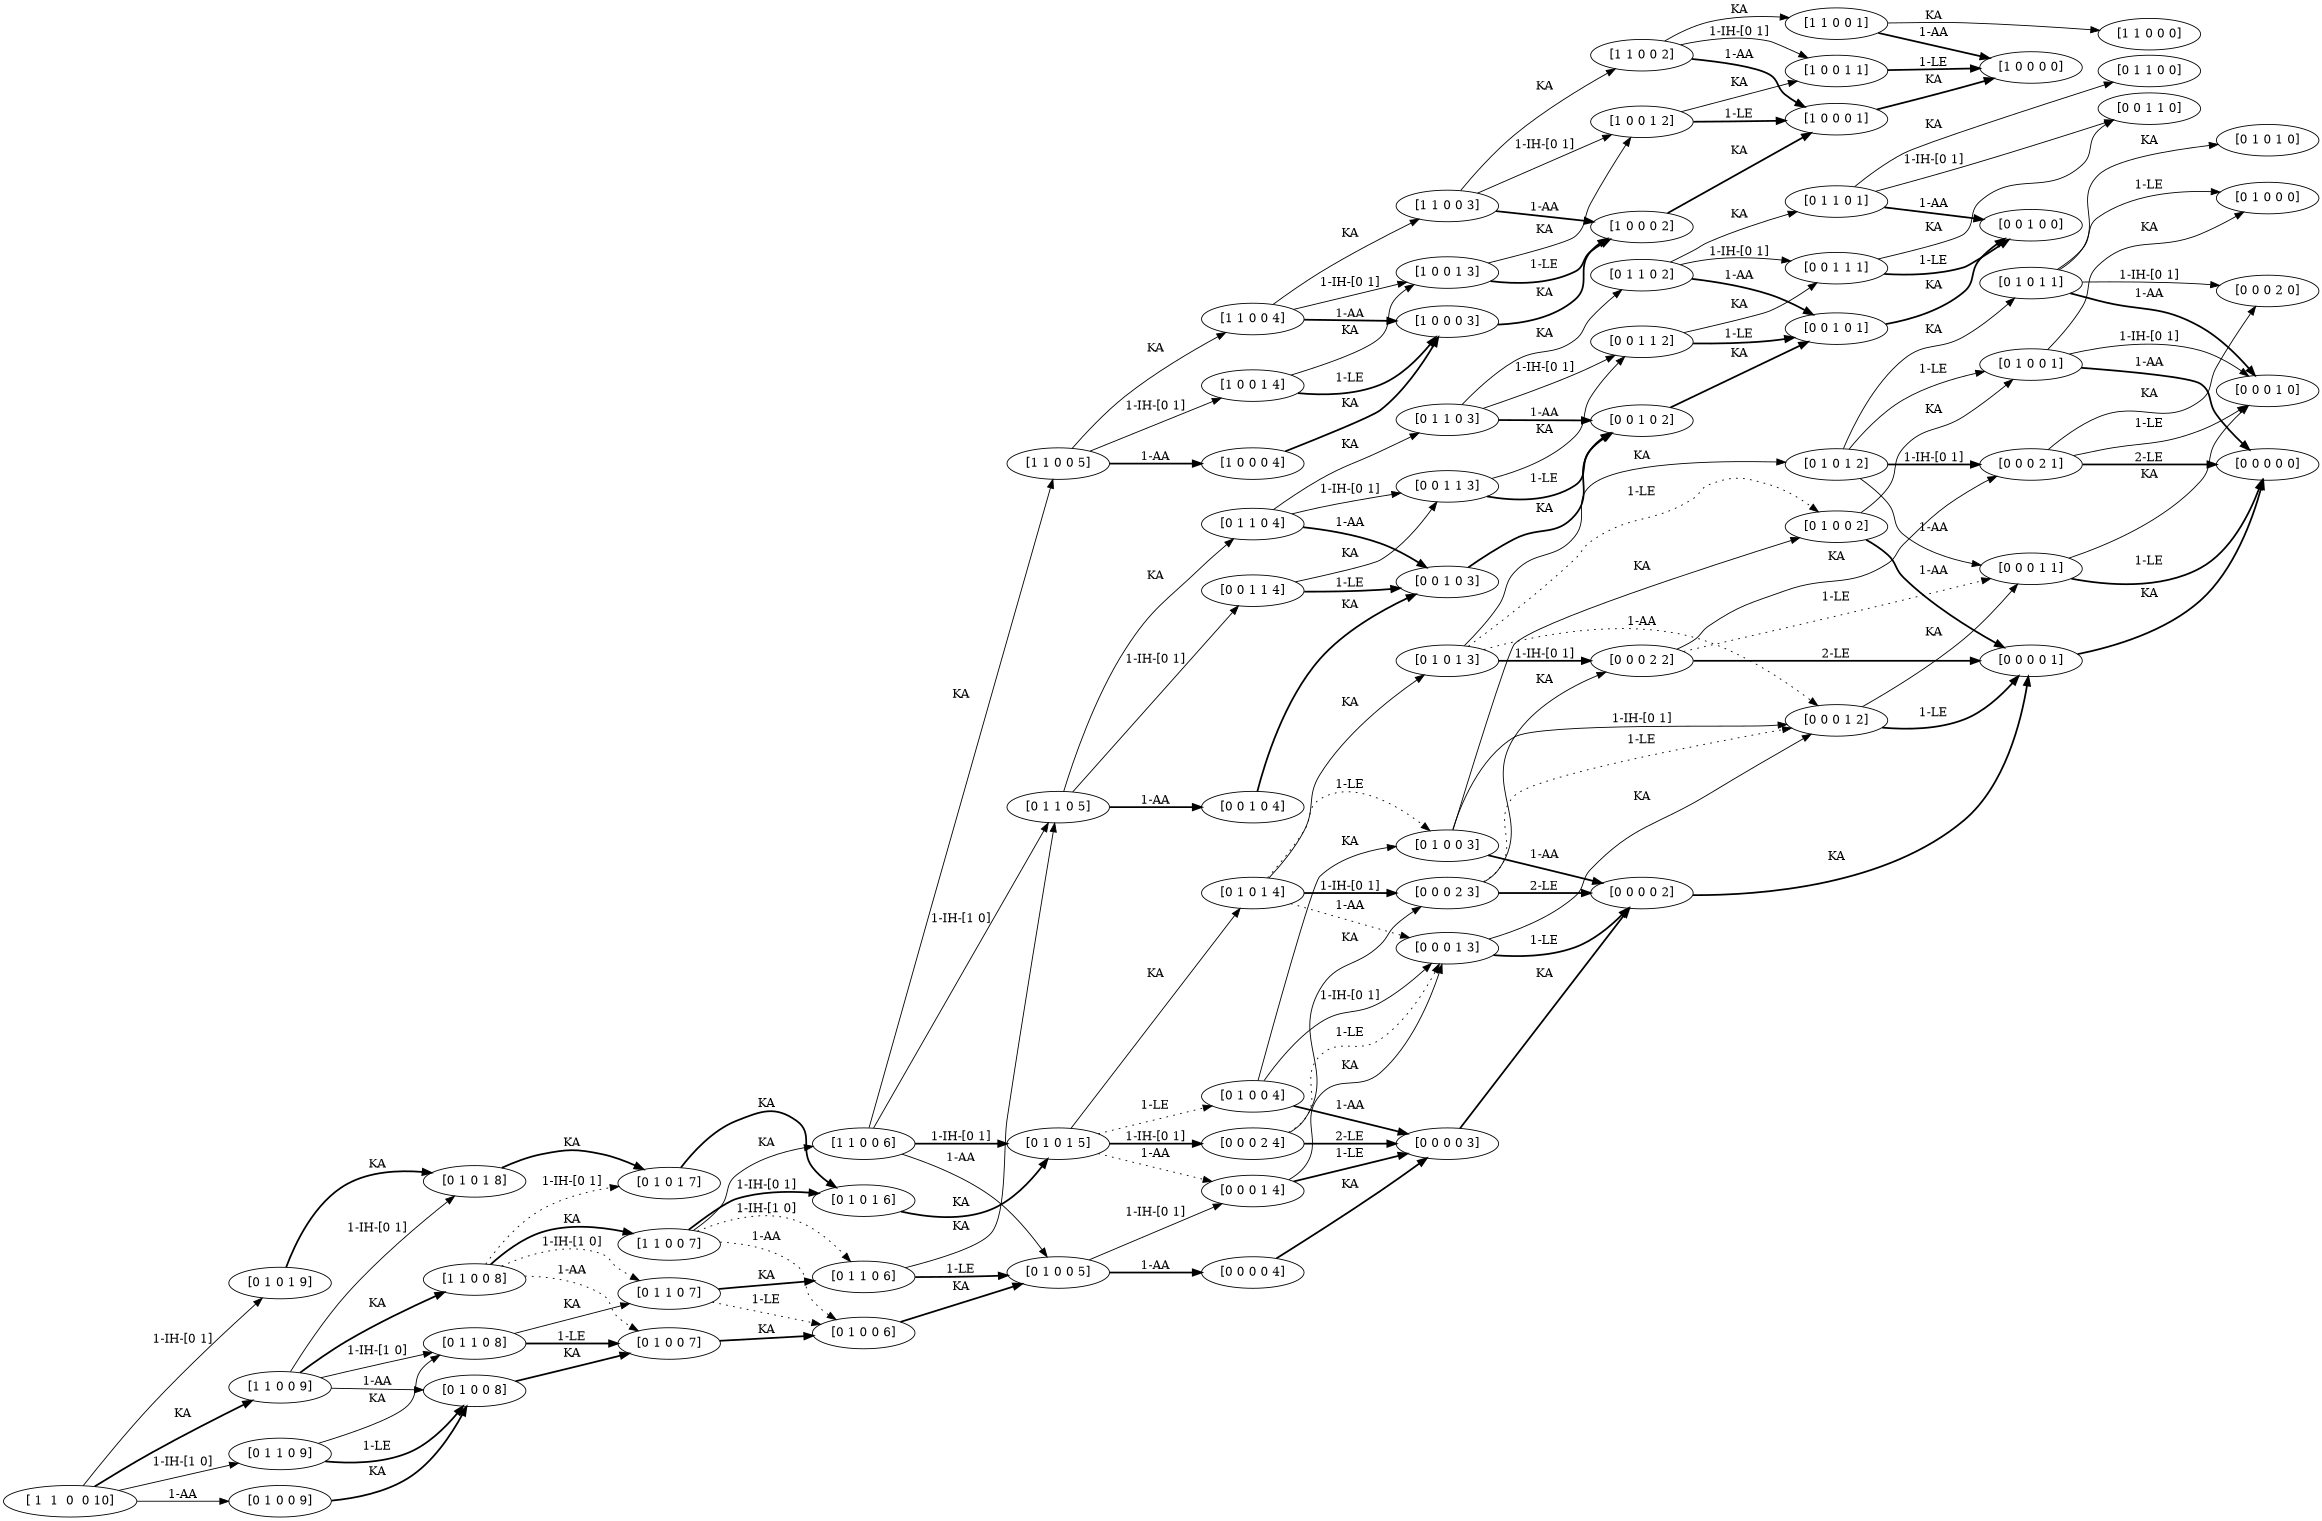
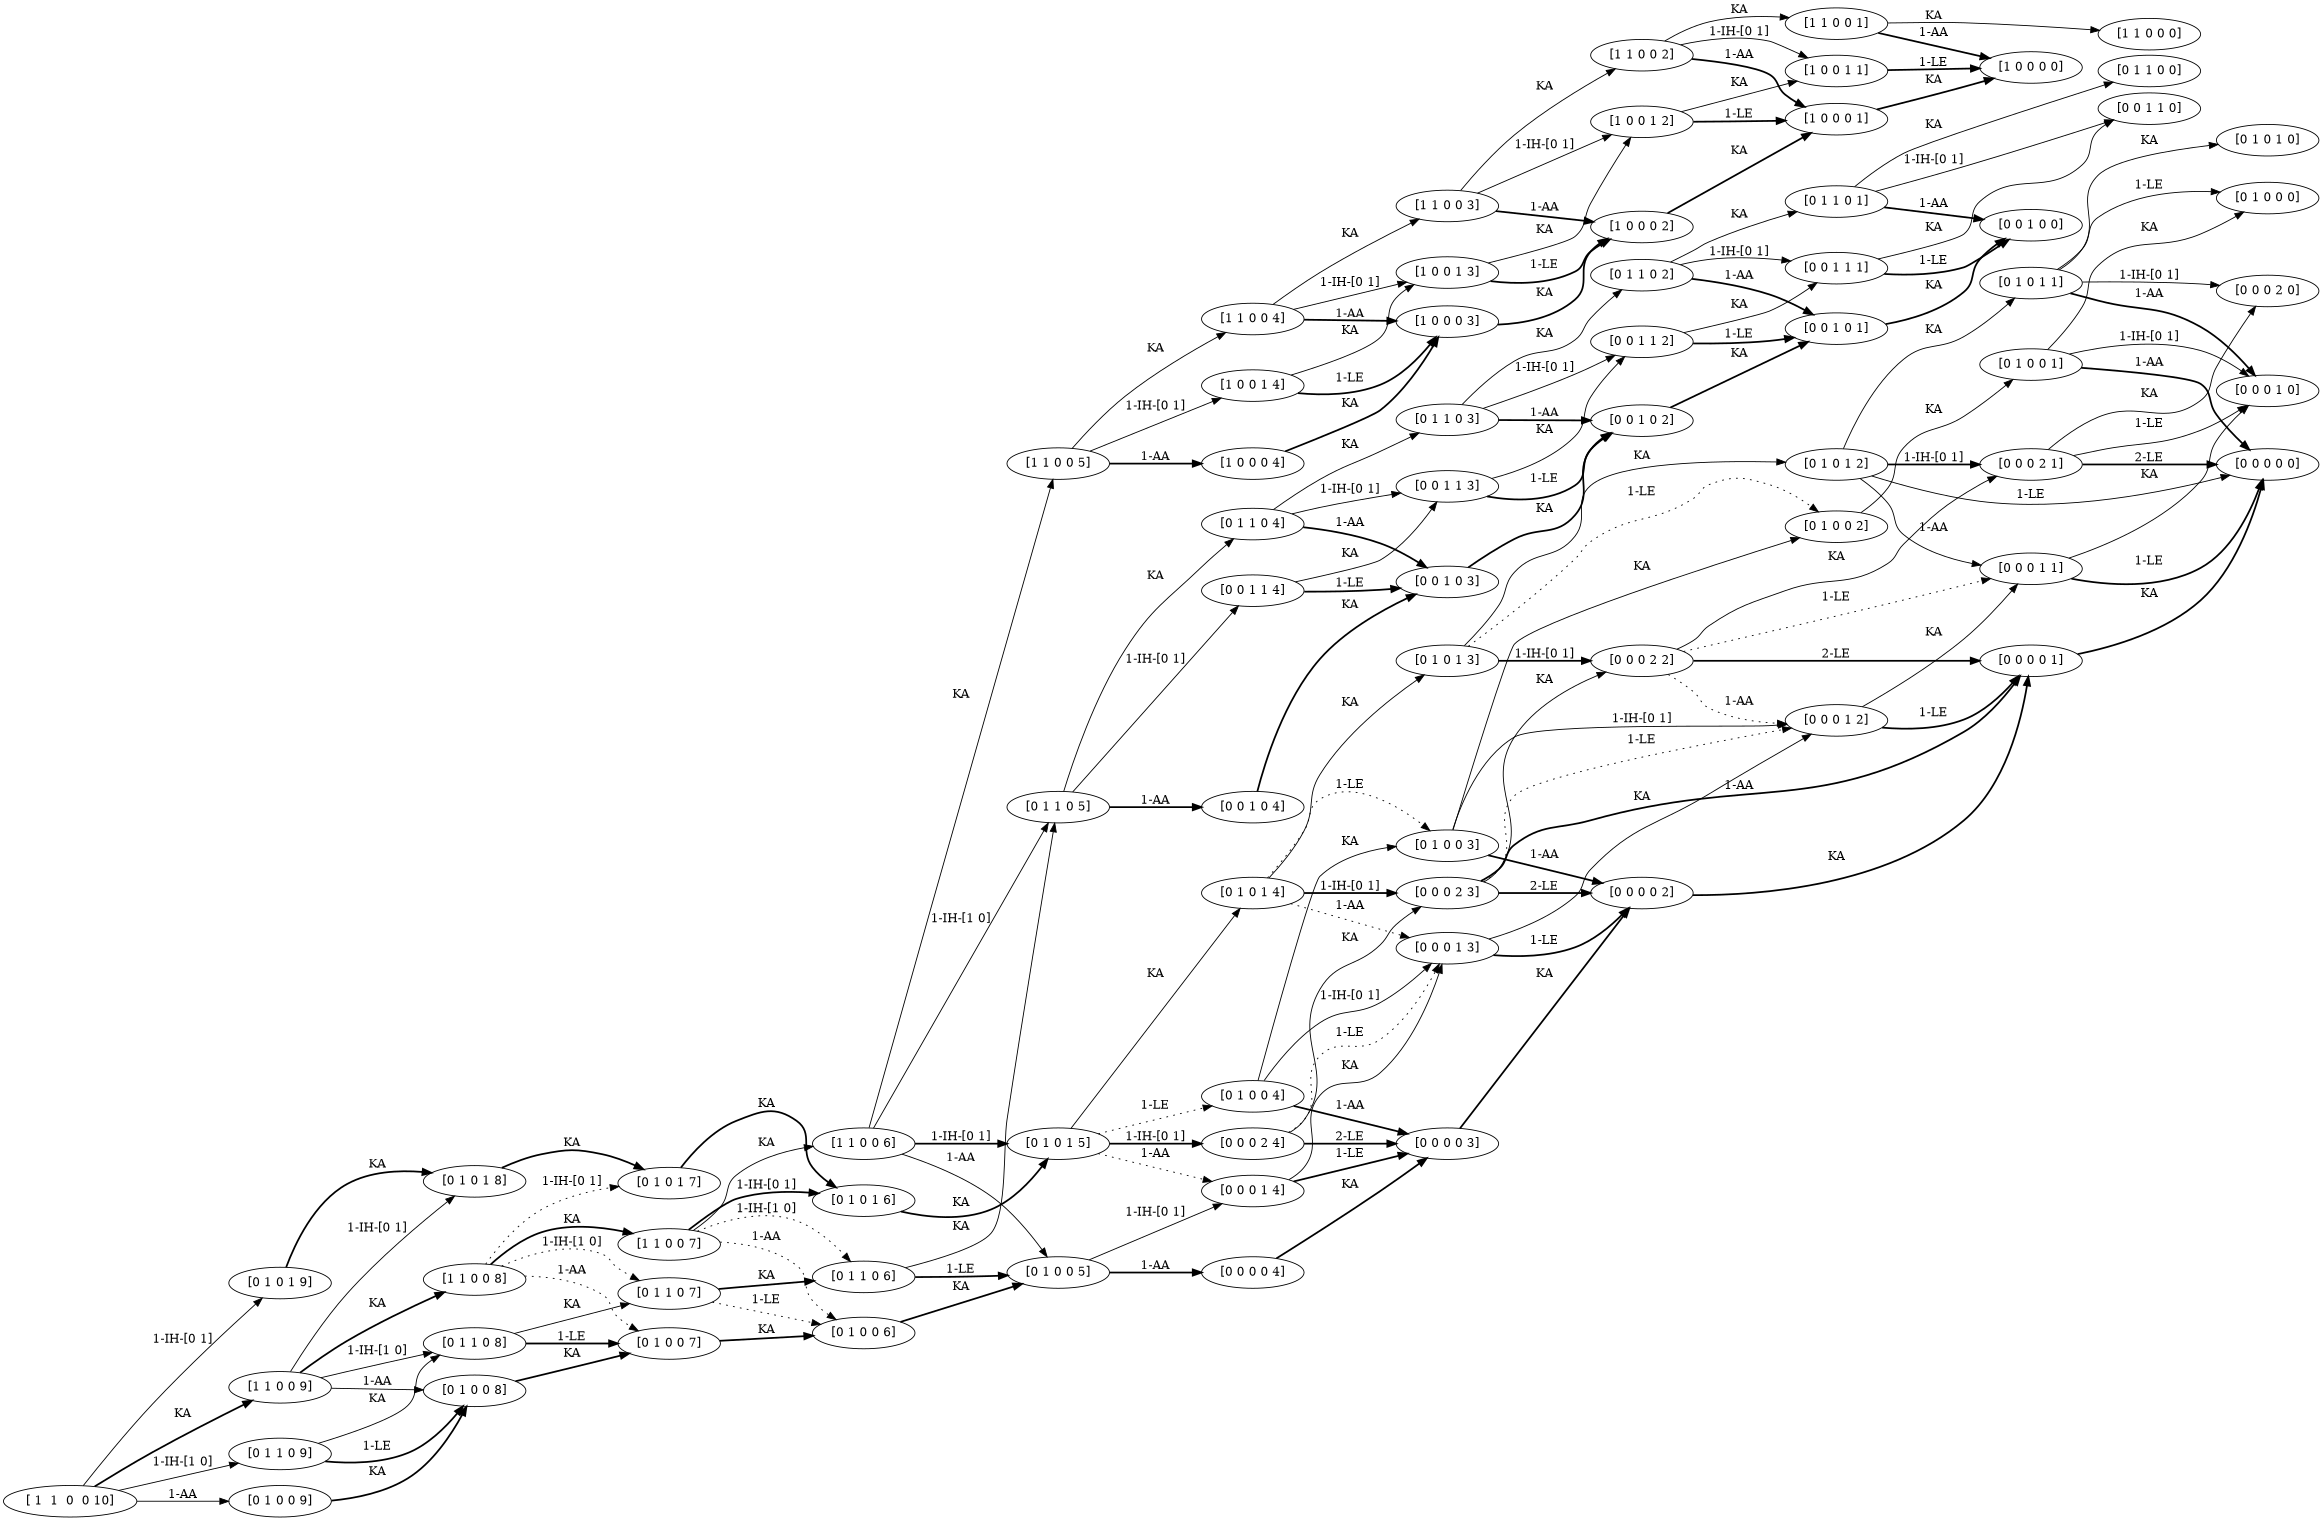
edge "[0 1 0 1 2]" -> "[0 1 0 0 1]": now "[0 1 0 1 2]" -> "[0 0 0 0 0]"
edge "[0 1 0 0 2]" -> "[0 0 0 0 1]": now "[0 0 0 2 3]" -> "[0 0 0 0 1]"
edge "[0 1 0 1 3]" -> "[0 0 0 1 2]": now "[0 0 0 2 2]" -> "[0 0 0 1 2]"
